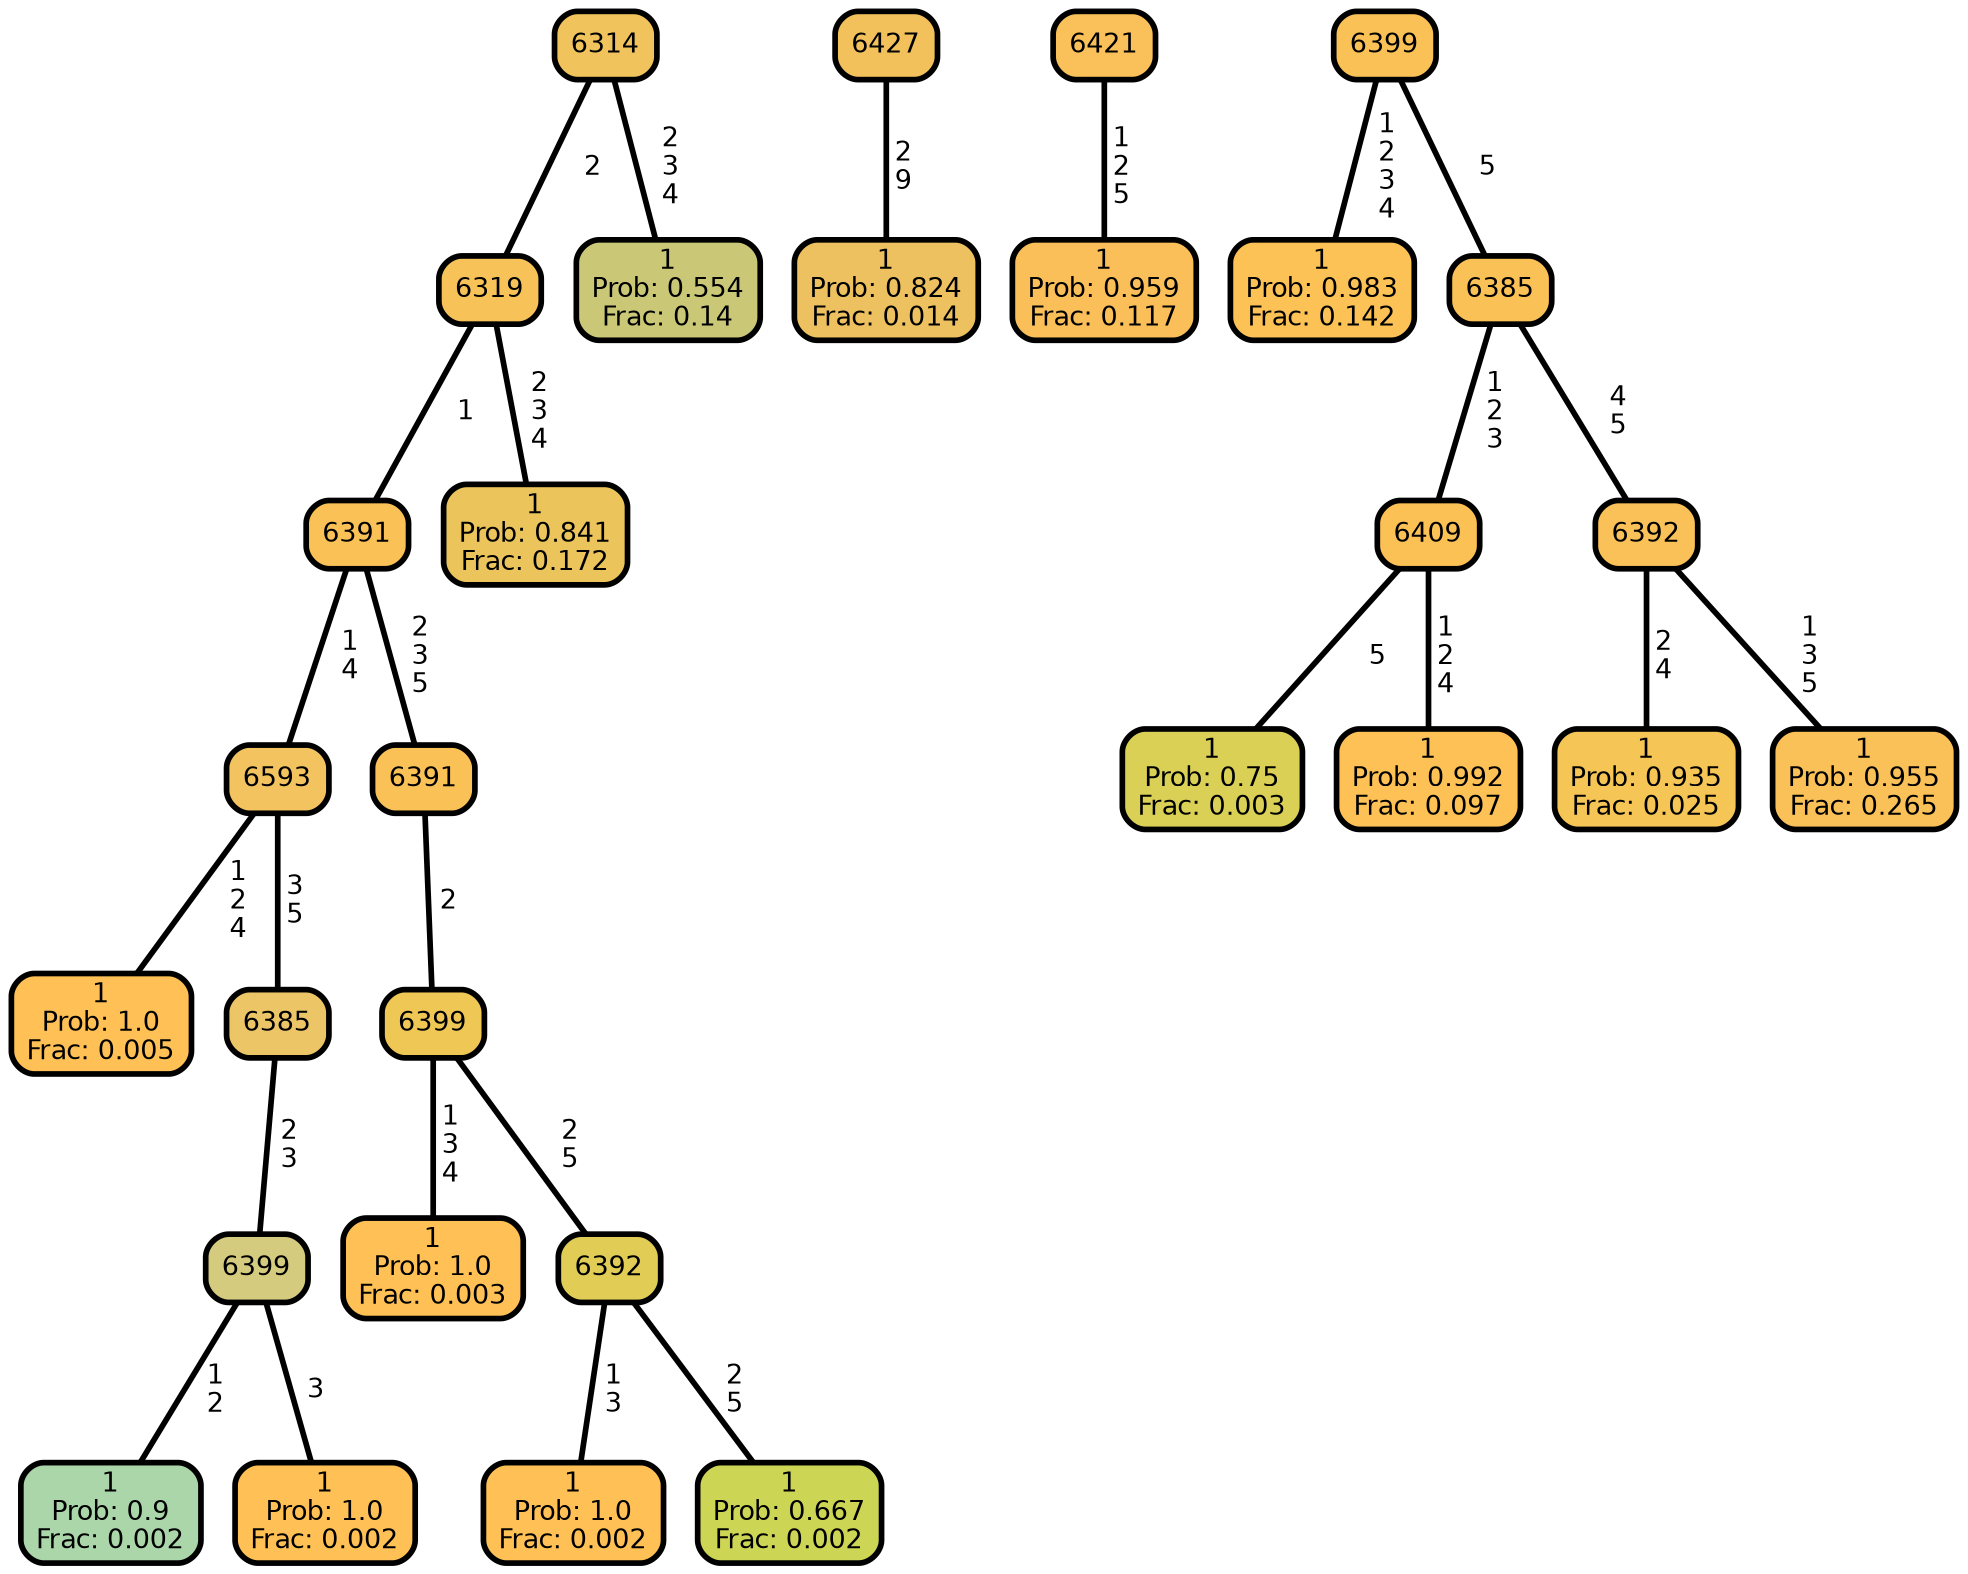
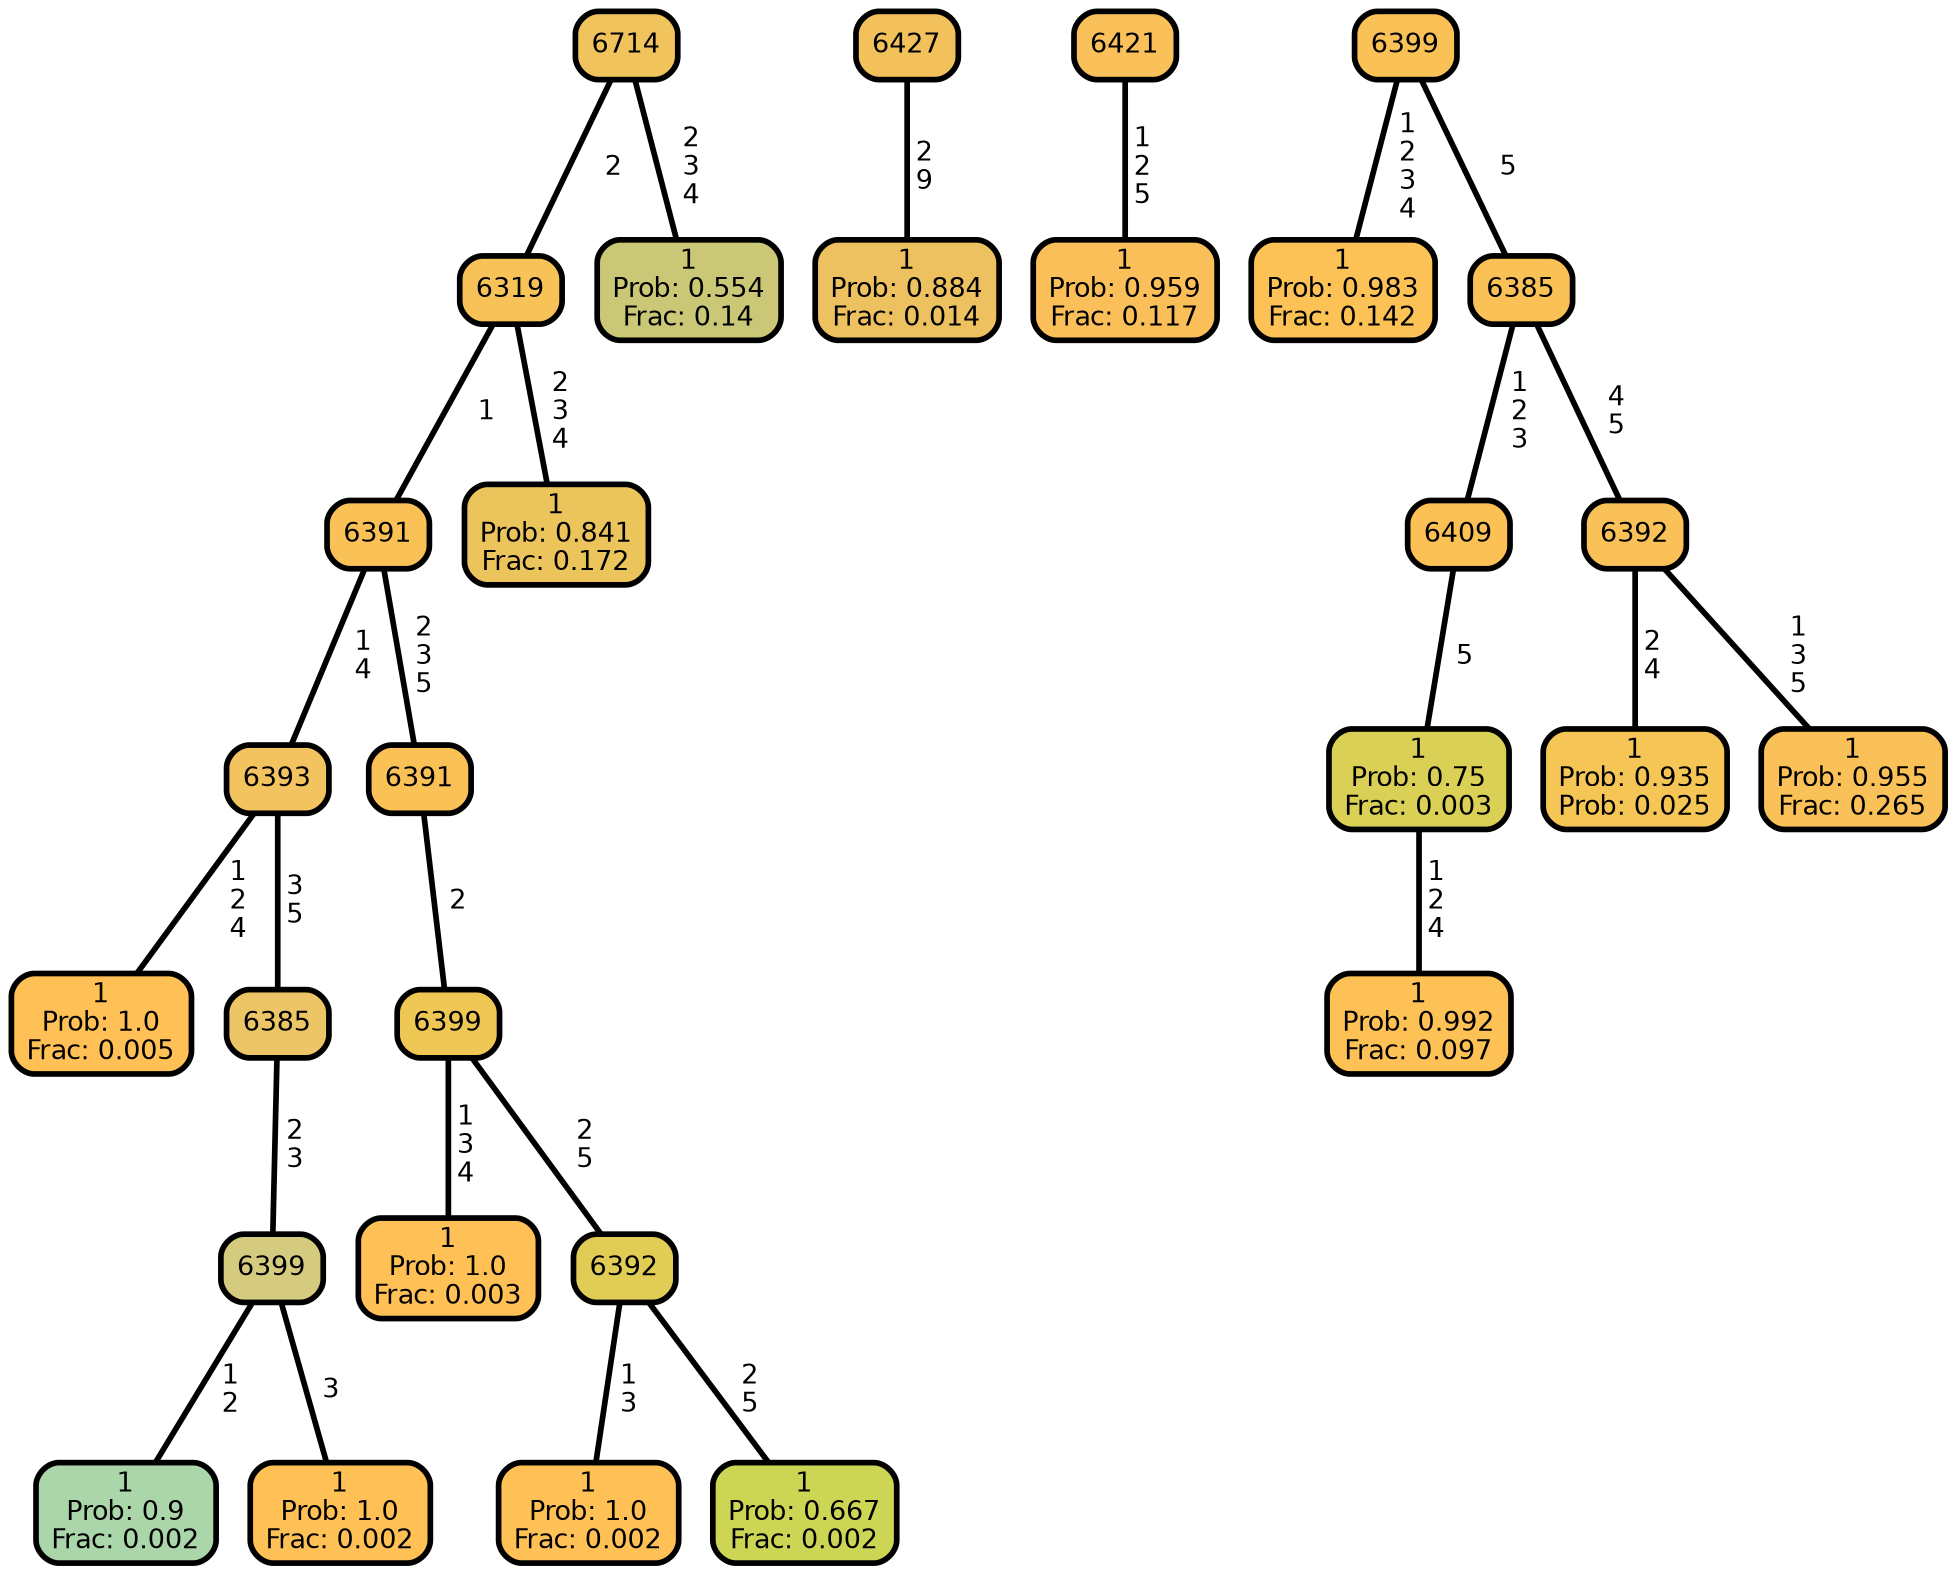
node "6314": label "6314" -> "6714"
node "1 Prob: 0.824 Frac: 0.014": label "1 Prob: 0.824 Frac: 0.014" -> "1 Prob: 0.884 Frac: 0.014"
edge "6409" -- "1 Prob: 0.992 Frac: 0.097": now "1 Prob: 0.75 Frac: 0.003" -- "1 Prob: 0.992 Frac: 0.097"
node "6593": label "6593" -> "6393"
node "1 Prob: 0.935 Frac: 0.025": label "1 Prob: 0.935 Frac: 0.025" -> "1 Prob: 0.935 Prob: 0.025"
